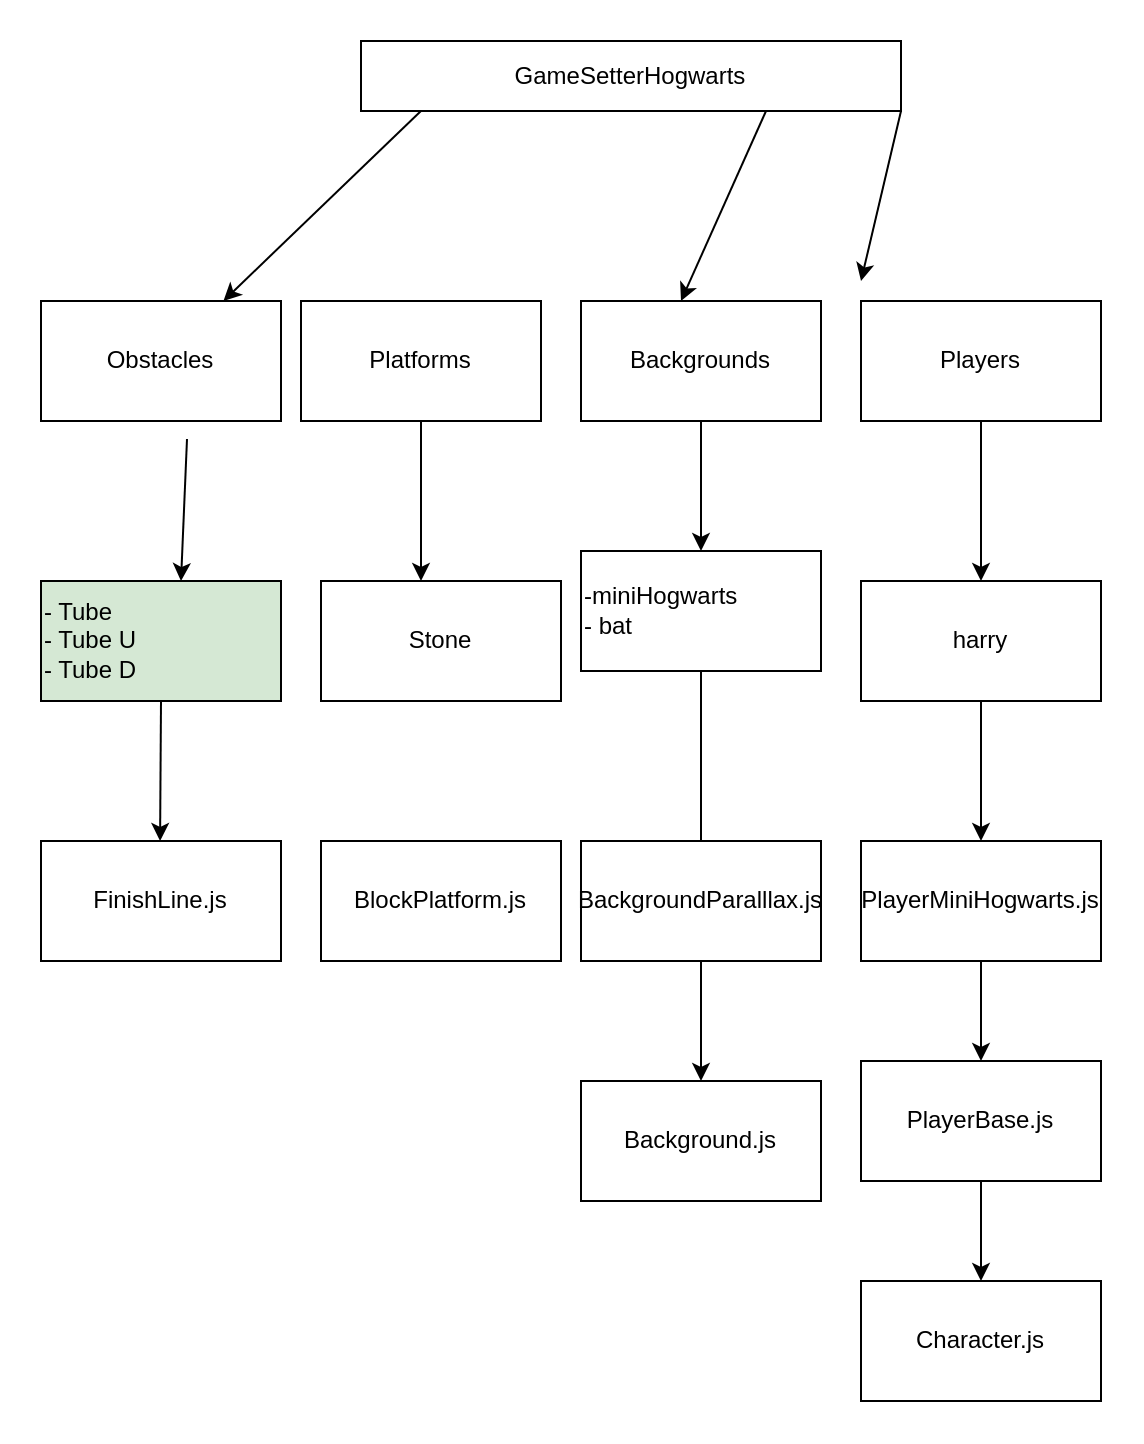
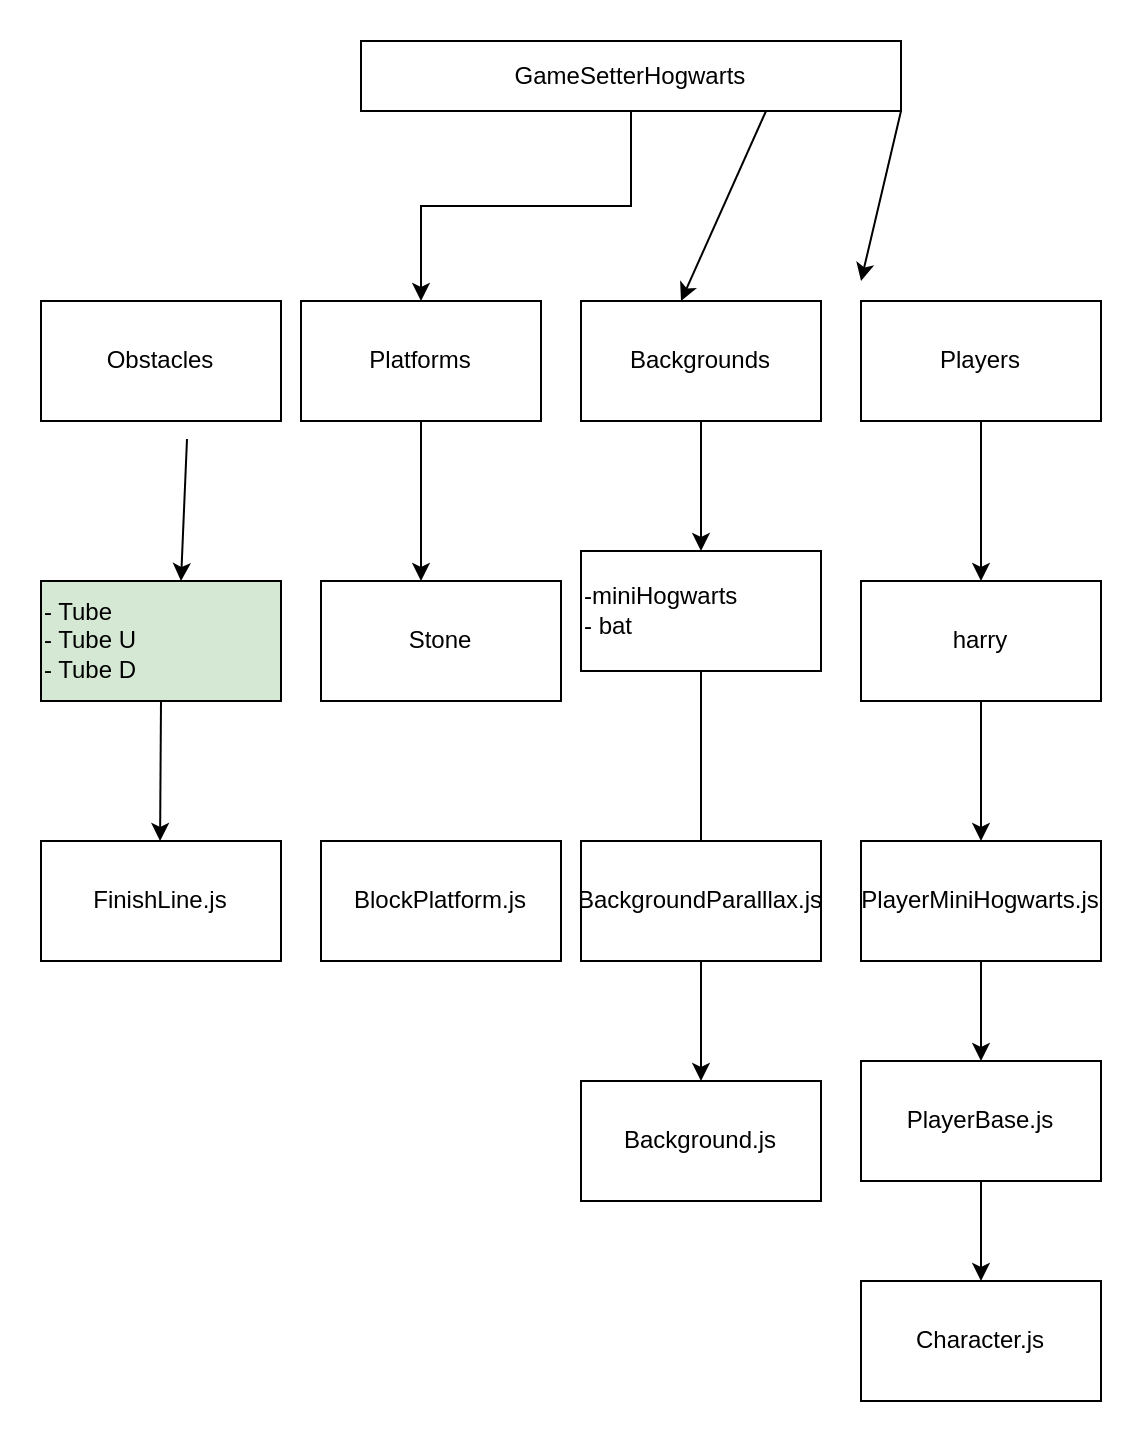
edge "GameSetterHogwarts" -> "Obstacles": removed
edge "GameSetterHogwarts" -> "Platforms": added
